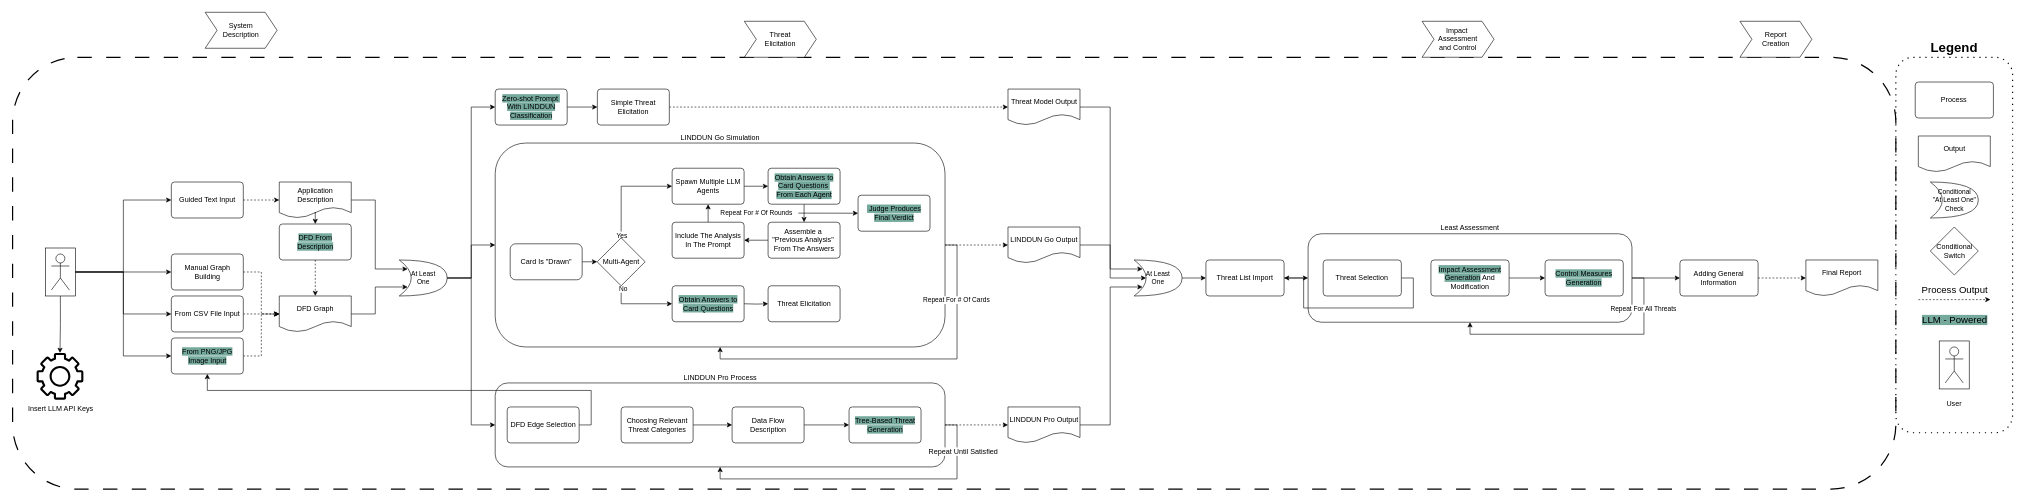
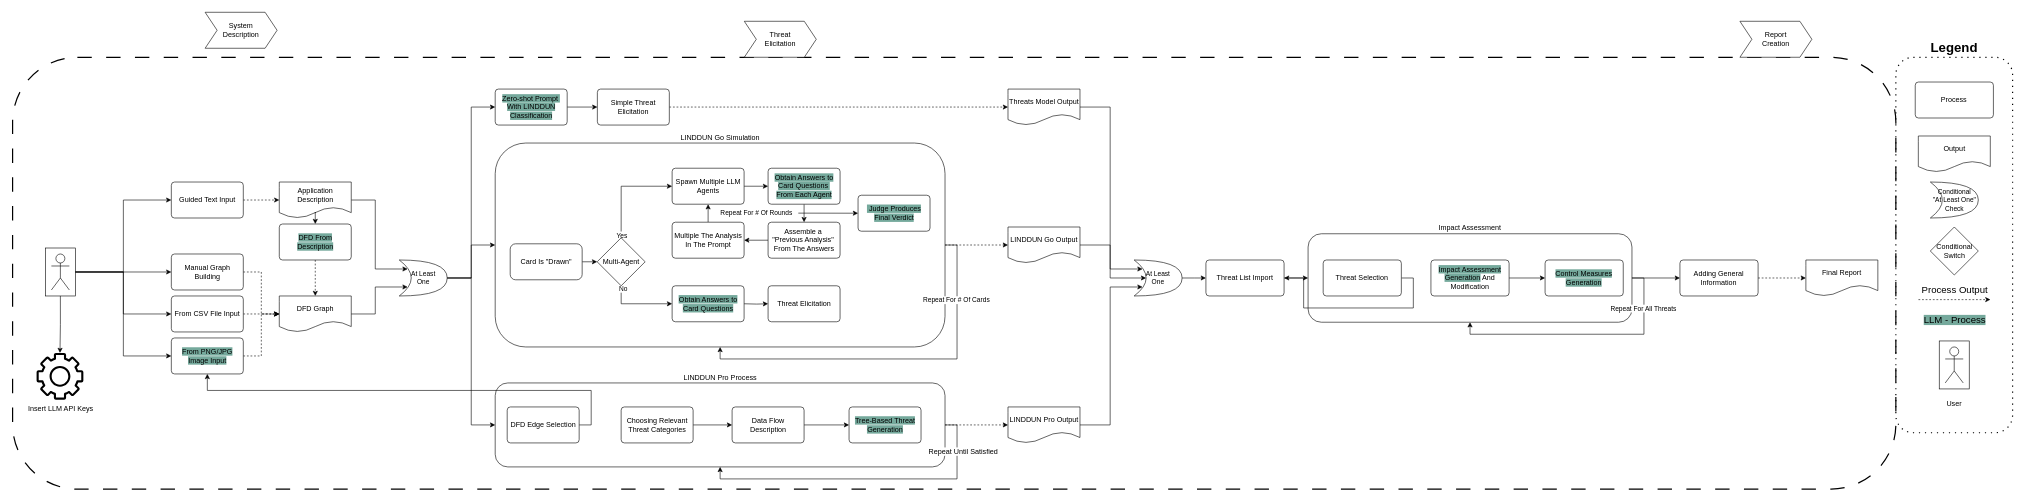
node "Impact Assessment and Control": removed
node "Threat Model Output": label "Threat Model Output" -> "Threats Model Output"
node "Least Assessment": label "Least Assessment" -> "Impact Assessment"
node "Include The Analysis In The Prompt": label "Include The Analysis In The Prompt" -> "Multiple The Analysis In The Prompt"
node "LLM - Powered": label "LLM - Powered" -> "LLM - Process"
